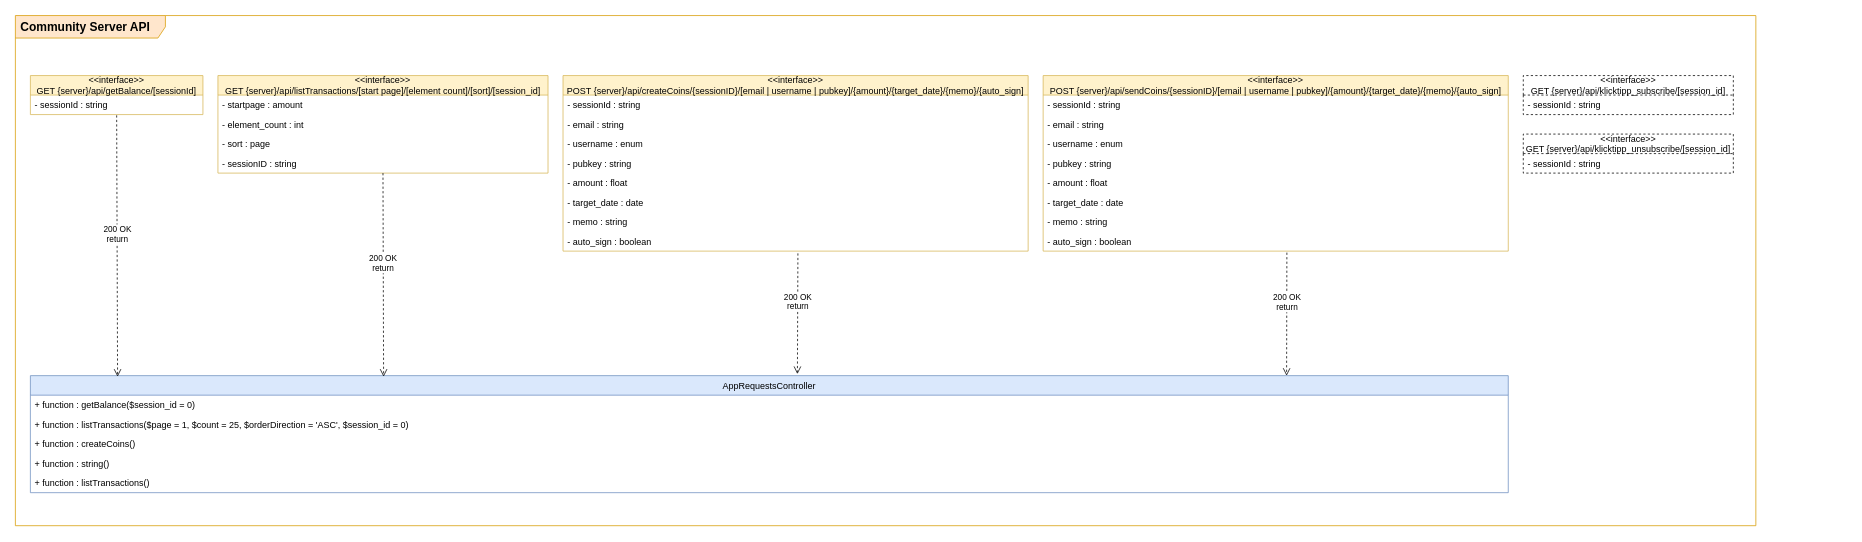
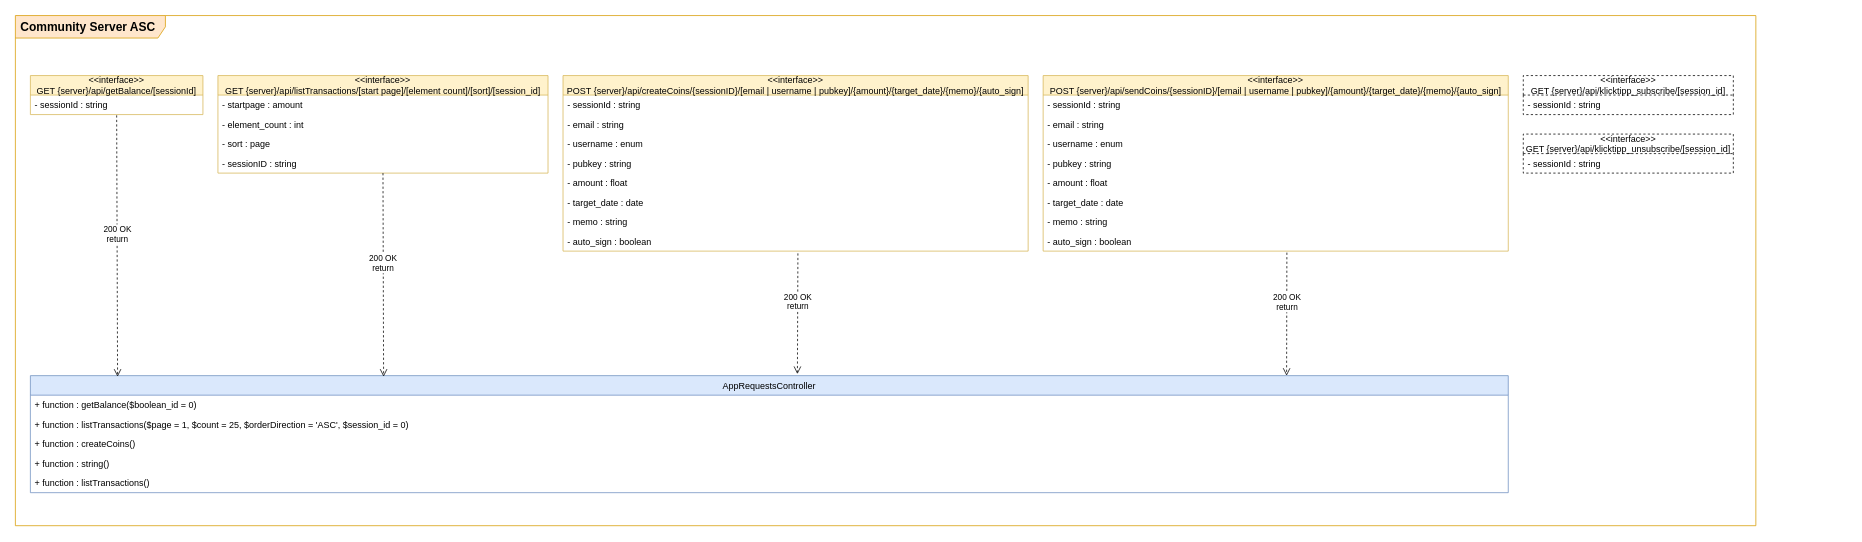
node "Community Server API": label "Community Server API" -> "Community Server ASC"
node "+ function : getBalance($session_id = 0)": label "+ function : getBalance($session_id = 0)" -> "+ function : getBalance($boolean_id = 0)"
